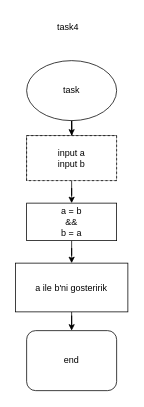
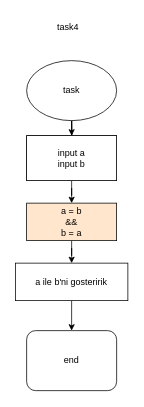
node "input a input b": style dashed -> solid
node "a = b && b = a": fillcolor #ffffff -> #ffe6cc
node "a ile b'ni gosteririk": size 113x49 -> 113x38
